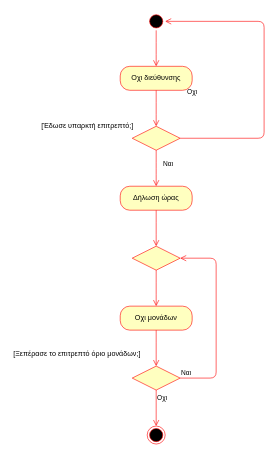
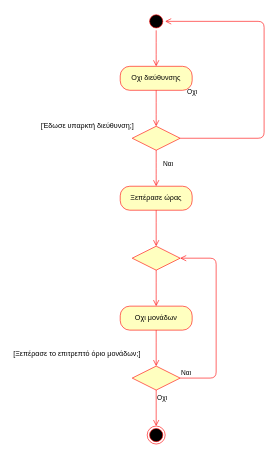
node "[Έδωσε υπαρκτή επιτρεπτό;]": label "[Έδωσε υπαρκτή επιτρεπτό;]" -> "[Έδωσε υπαρκτή διεύθυνση;]"
node "Δήλωση ώρας": label "Δήλωση ώρας" -> "Ξεπέρασε ώρας"
